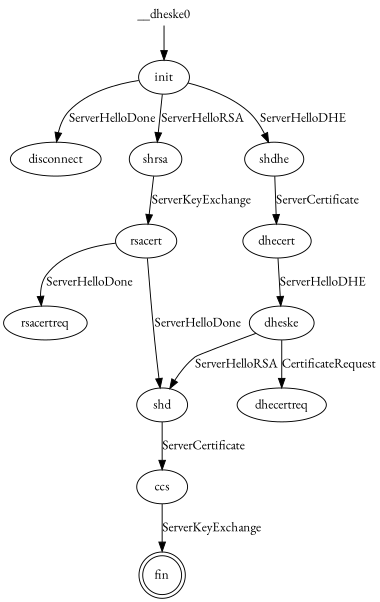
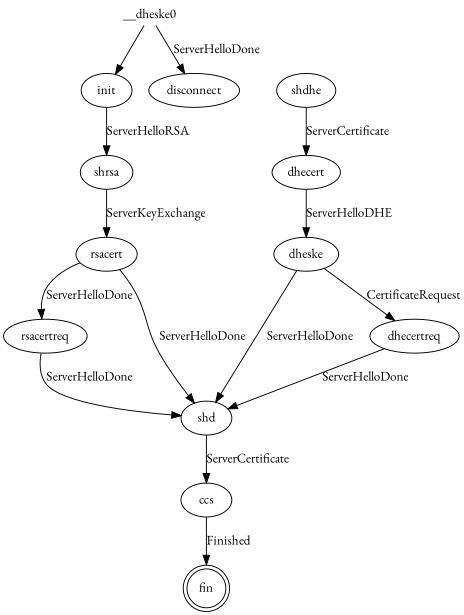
edge "init" -> "disconnect": now "__dheske0" -> "disconnect"
edge "init" -> "shdhe": removed, label "ServerHelloDHE"
edge "dheske" -> "shd": label "ServerHelloRSA" -> "ServerHelloDone"
edge "dhecertreq" -> "shd": added, label "ServerHelloDone"
edge "rsacertreq" -> "shd": added, label "ServerHelloDone"
edge "ccs" -> "fin": label "ServerKeyExchange" -> "Finished"
